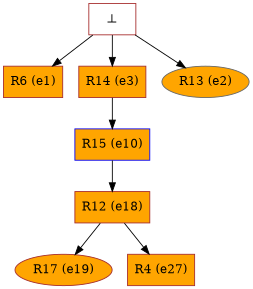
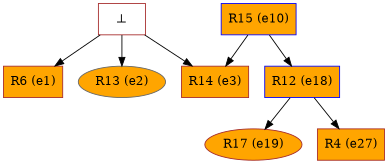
edge "R14 (e3)" -> "R15 (e10)": reversed
node "R12 (e18)": color brown -> blue
